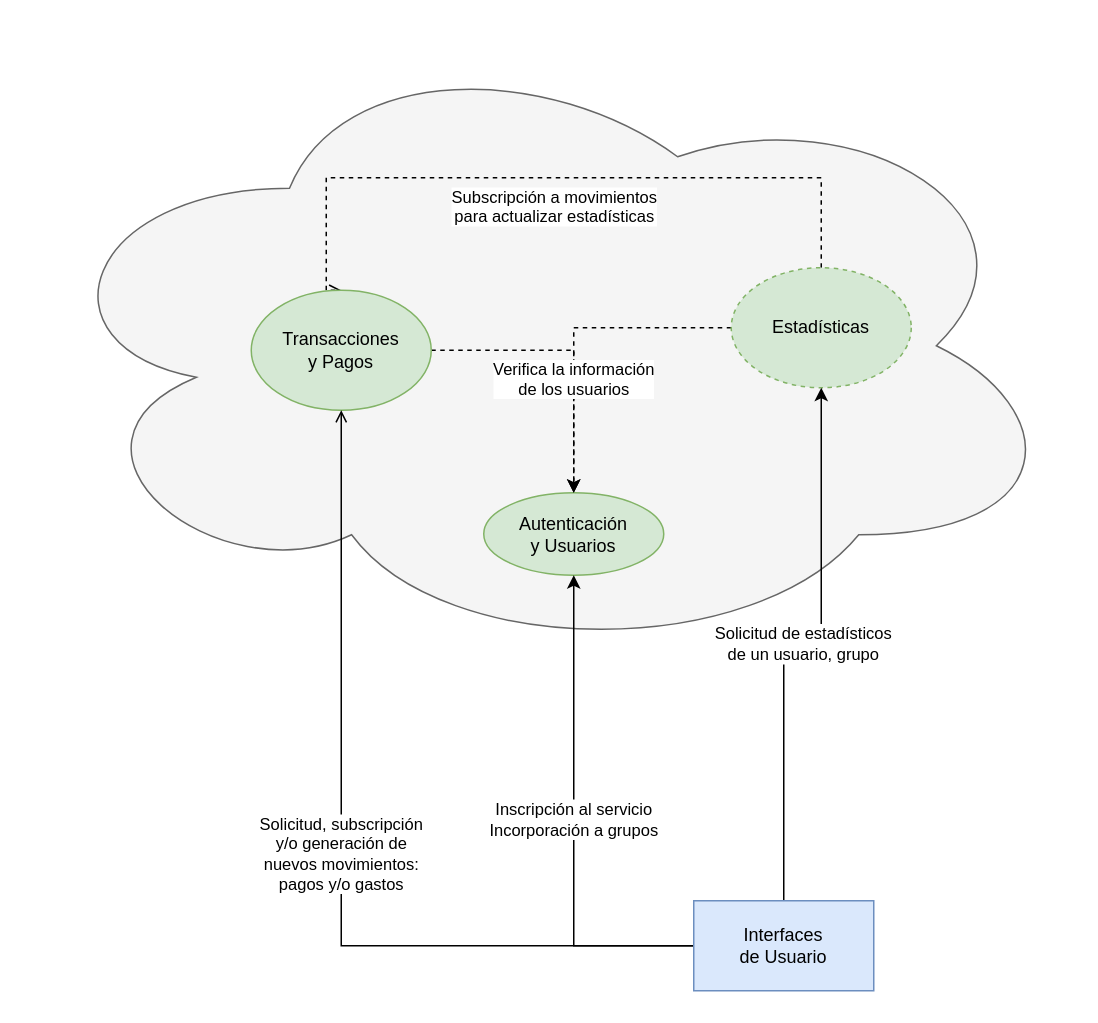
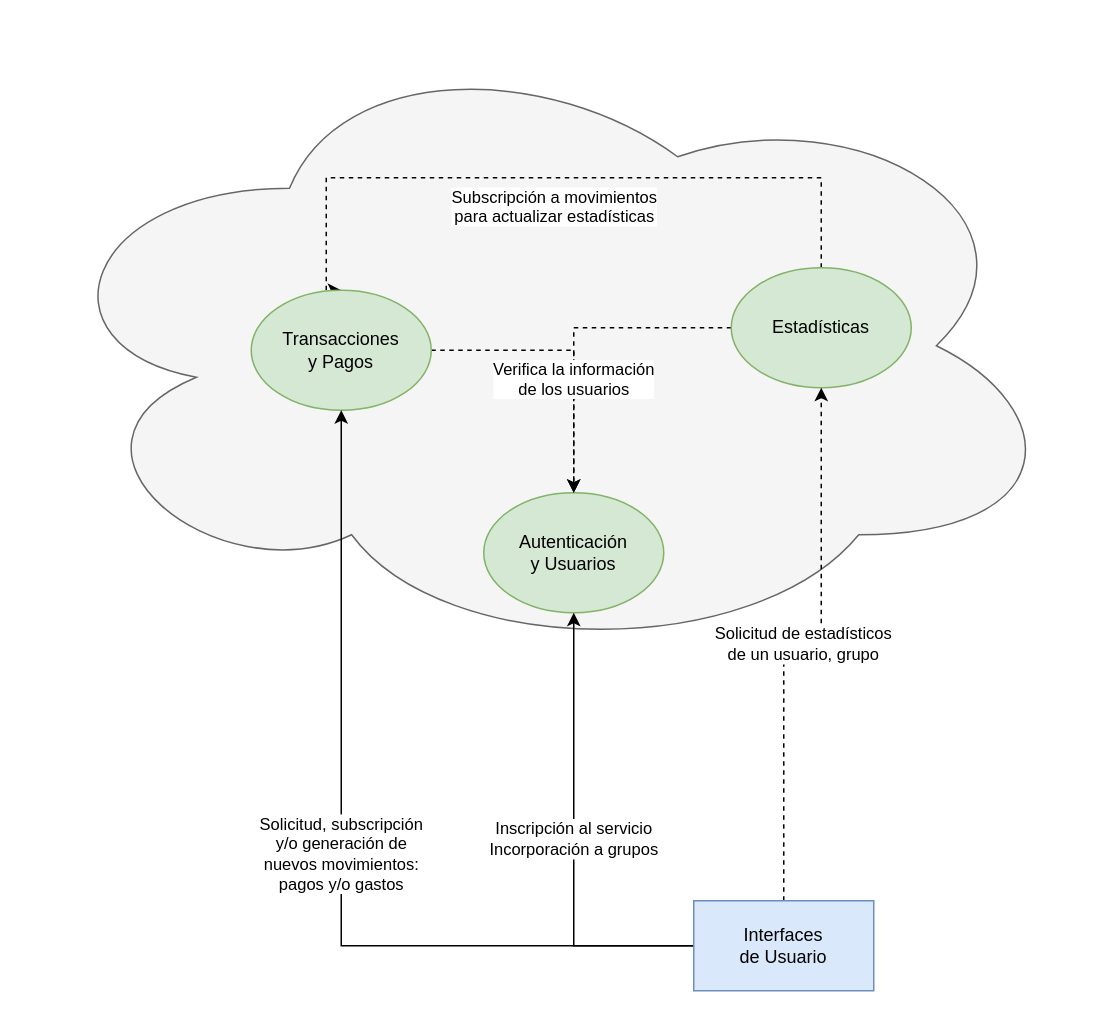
edge "Estadísticas" -> "Transacciones y Pagos": arrowhead open -> classic
node "Estadísticas": style dashed -> solid
edge "Interfaces de Usuario" -> "Transacciones y Pagos": arrowhead open -> classic
node "Autenticación y Usuarios": size 180x83 -> 180x120
edge "Interfaces de Usuario" -> "Estadísticas": style solid -> dashed
